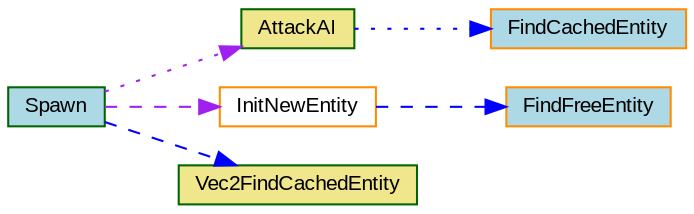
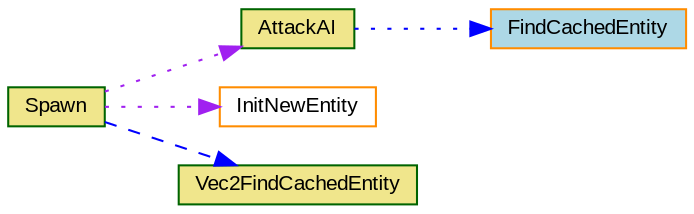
node "Spawn": fillcolor lightblue -> khaki
edge "Spawn" -> "InitNewEntity": style dashed -> dotted
node "FindFreeEntity": removed
